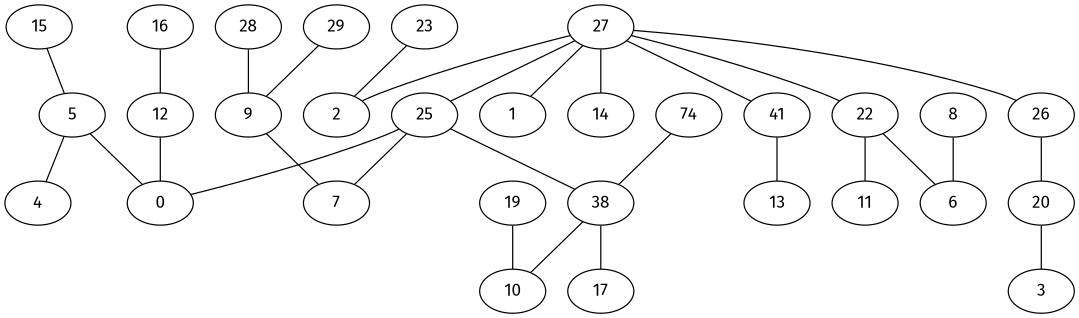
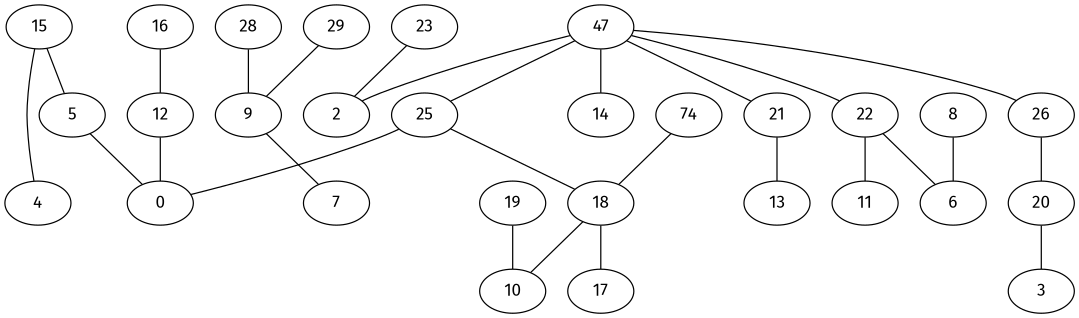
node "27": label "27" -> "47"
node "1": removed
node "41": label "41" -> "21"
edge "5" -- "4": now "15" -- "4"
edge "25" -- "7": removed
node "38": label "38" -> "18"
